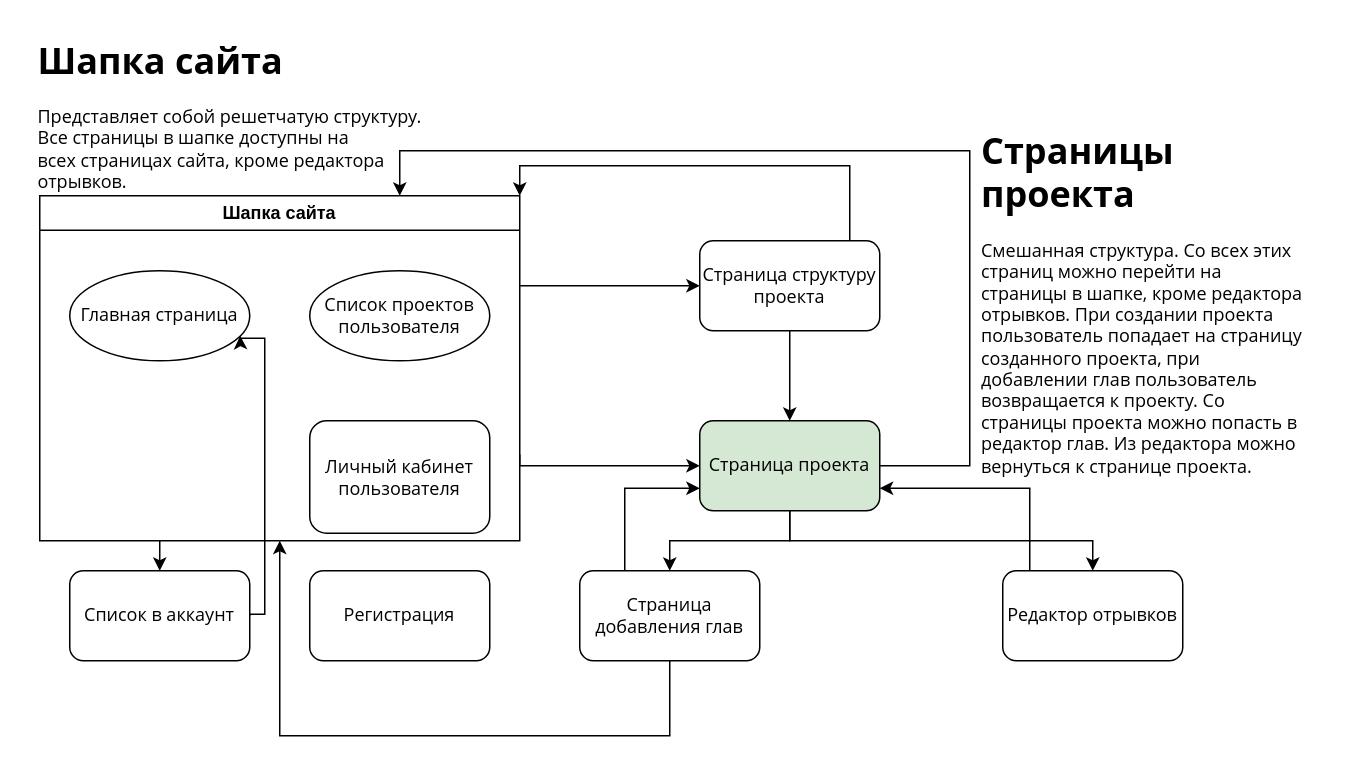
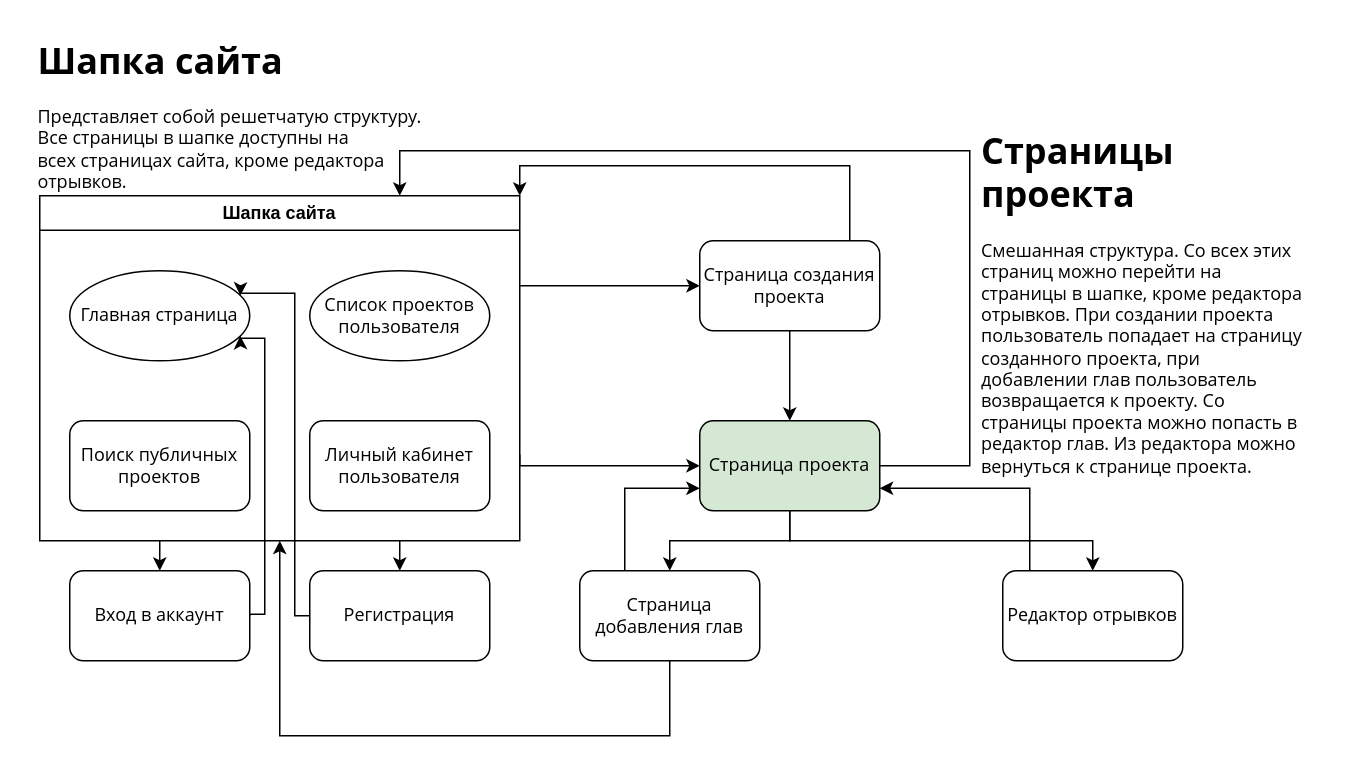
node "Страница структуру проекта": label "Страница структуру проекта" -> "Страница создания проекта"
edge "Регистрация" -> "Главная страница": added
node "Поиск публичных проектов": added
node "Личный кабинет пользователя": size 180x113 -> 180x90
edge "Шапка сайта" -> "Регистрация": added
node "Список в аккаунт": label "Список в аккаунт" -> "Вход в аккаунт"
